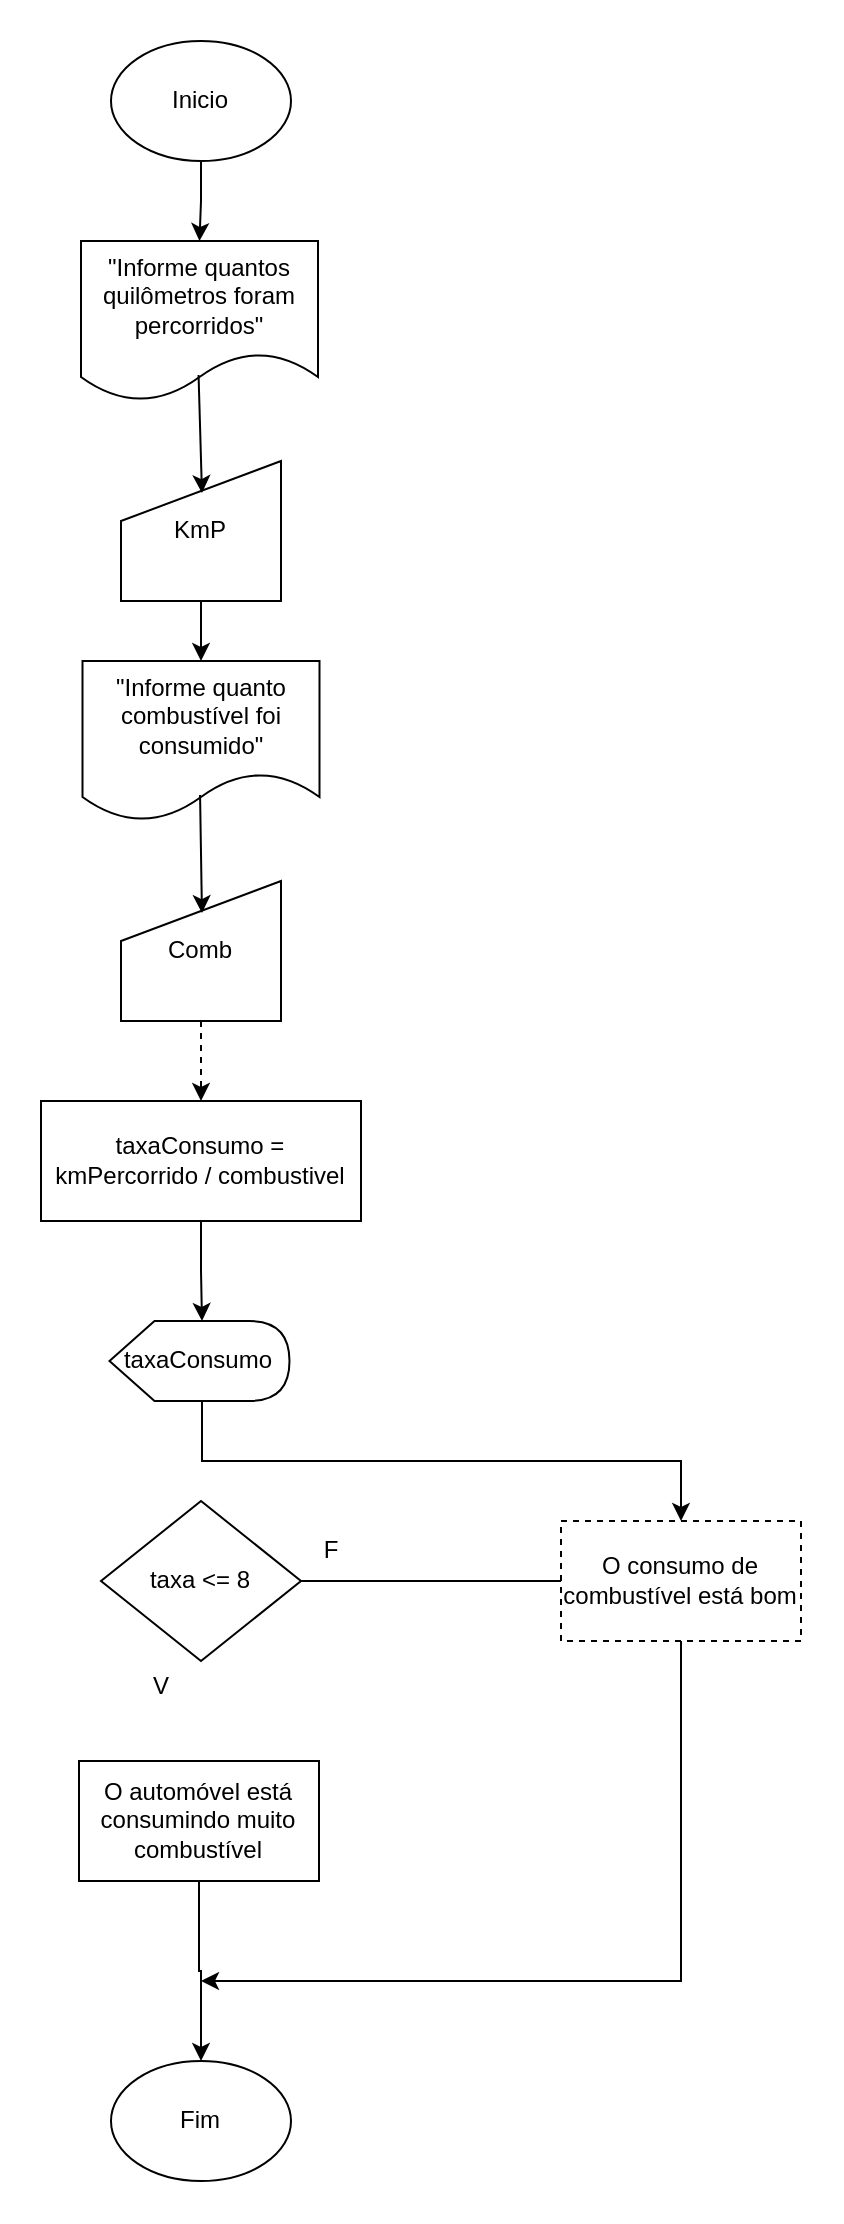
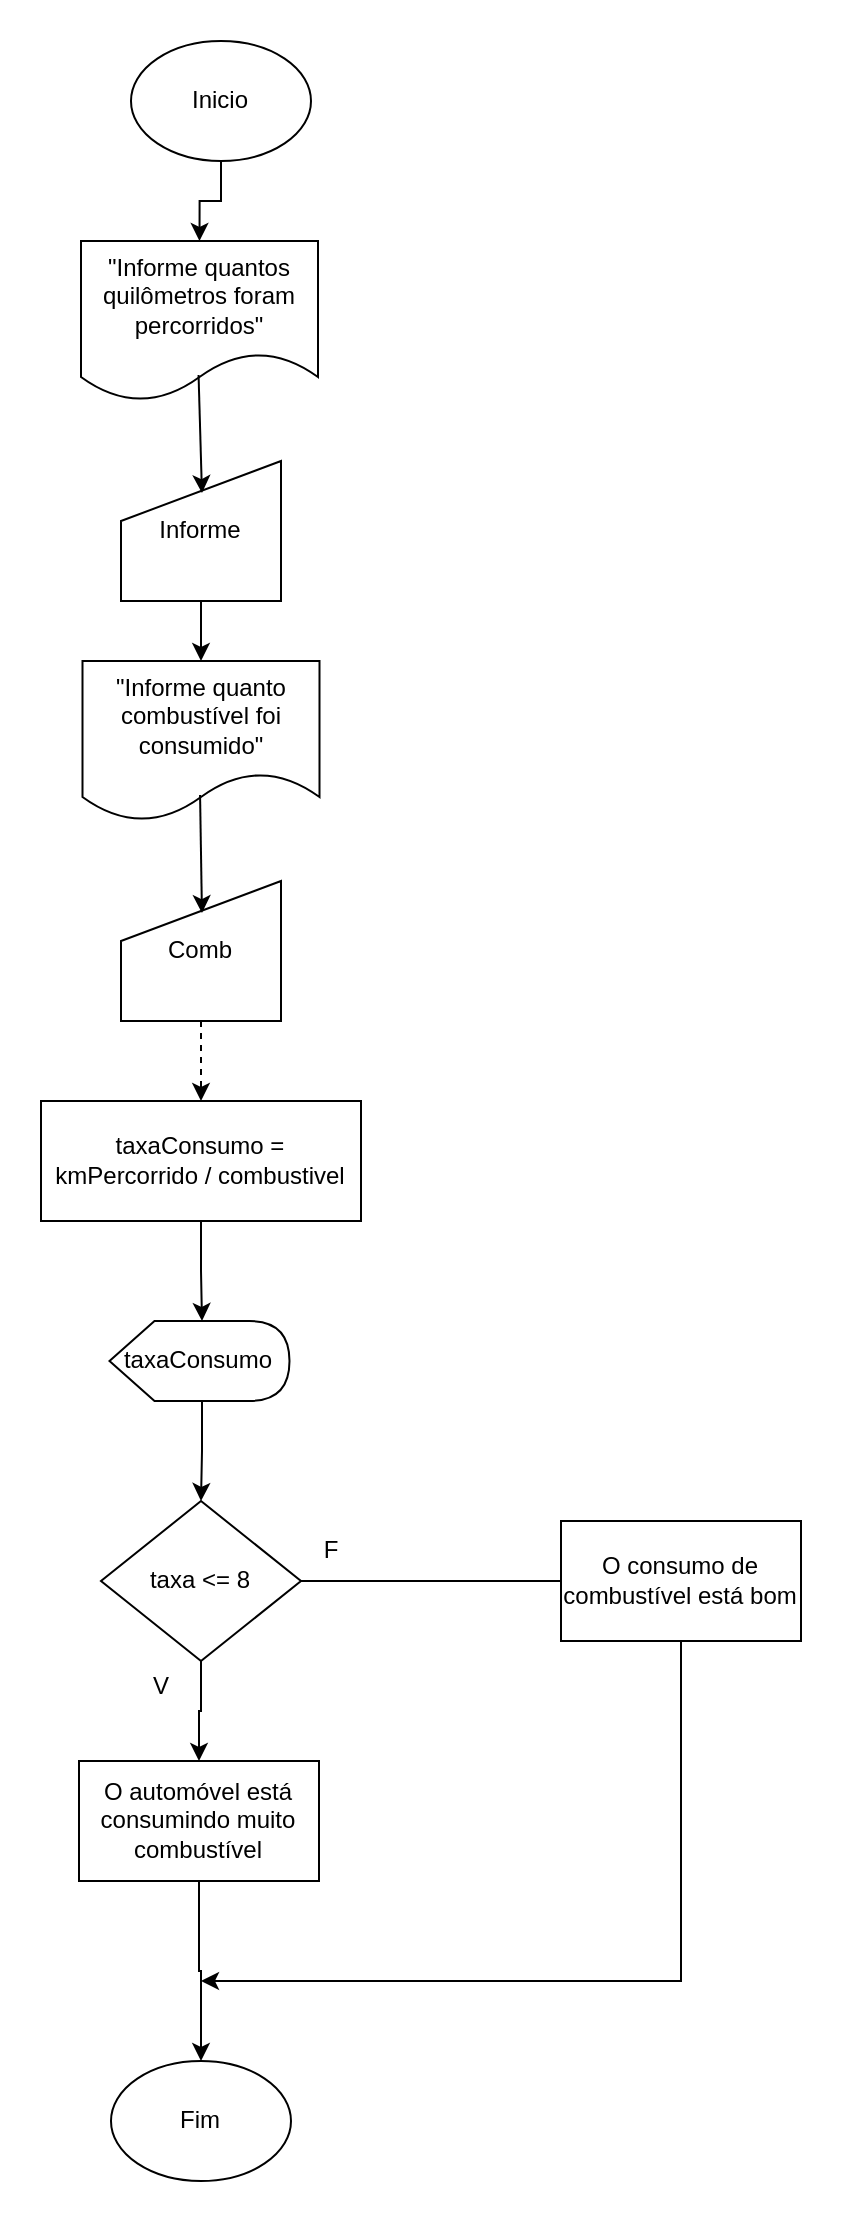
node "Inicio": moved (201, 101) -> (221, 101)
node "KmP": label "KmP" -> "Informe"
edge "taxaConsumo" -> "O consumo de combustível está bom": now "taxaConsumo" -> "taxa <= 8"
node "O consumo de combustível está bom": style dashed -> solid
edge "taxa <= 8" -> "O automóvel está consumindo muito combustível": added
